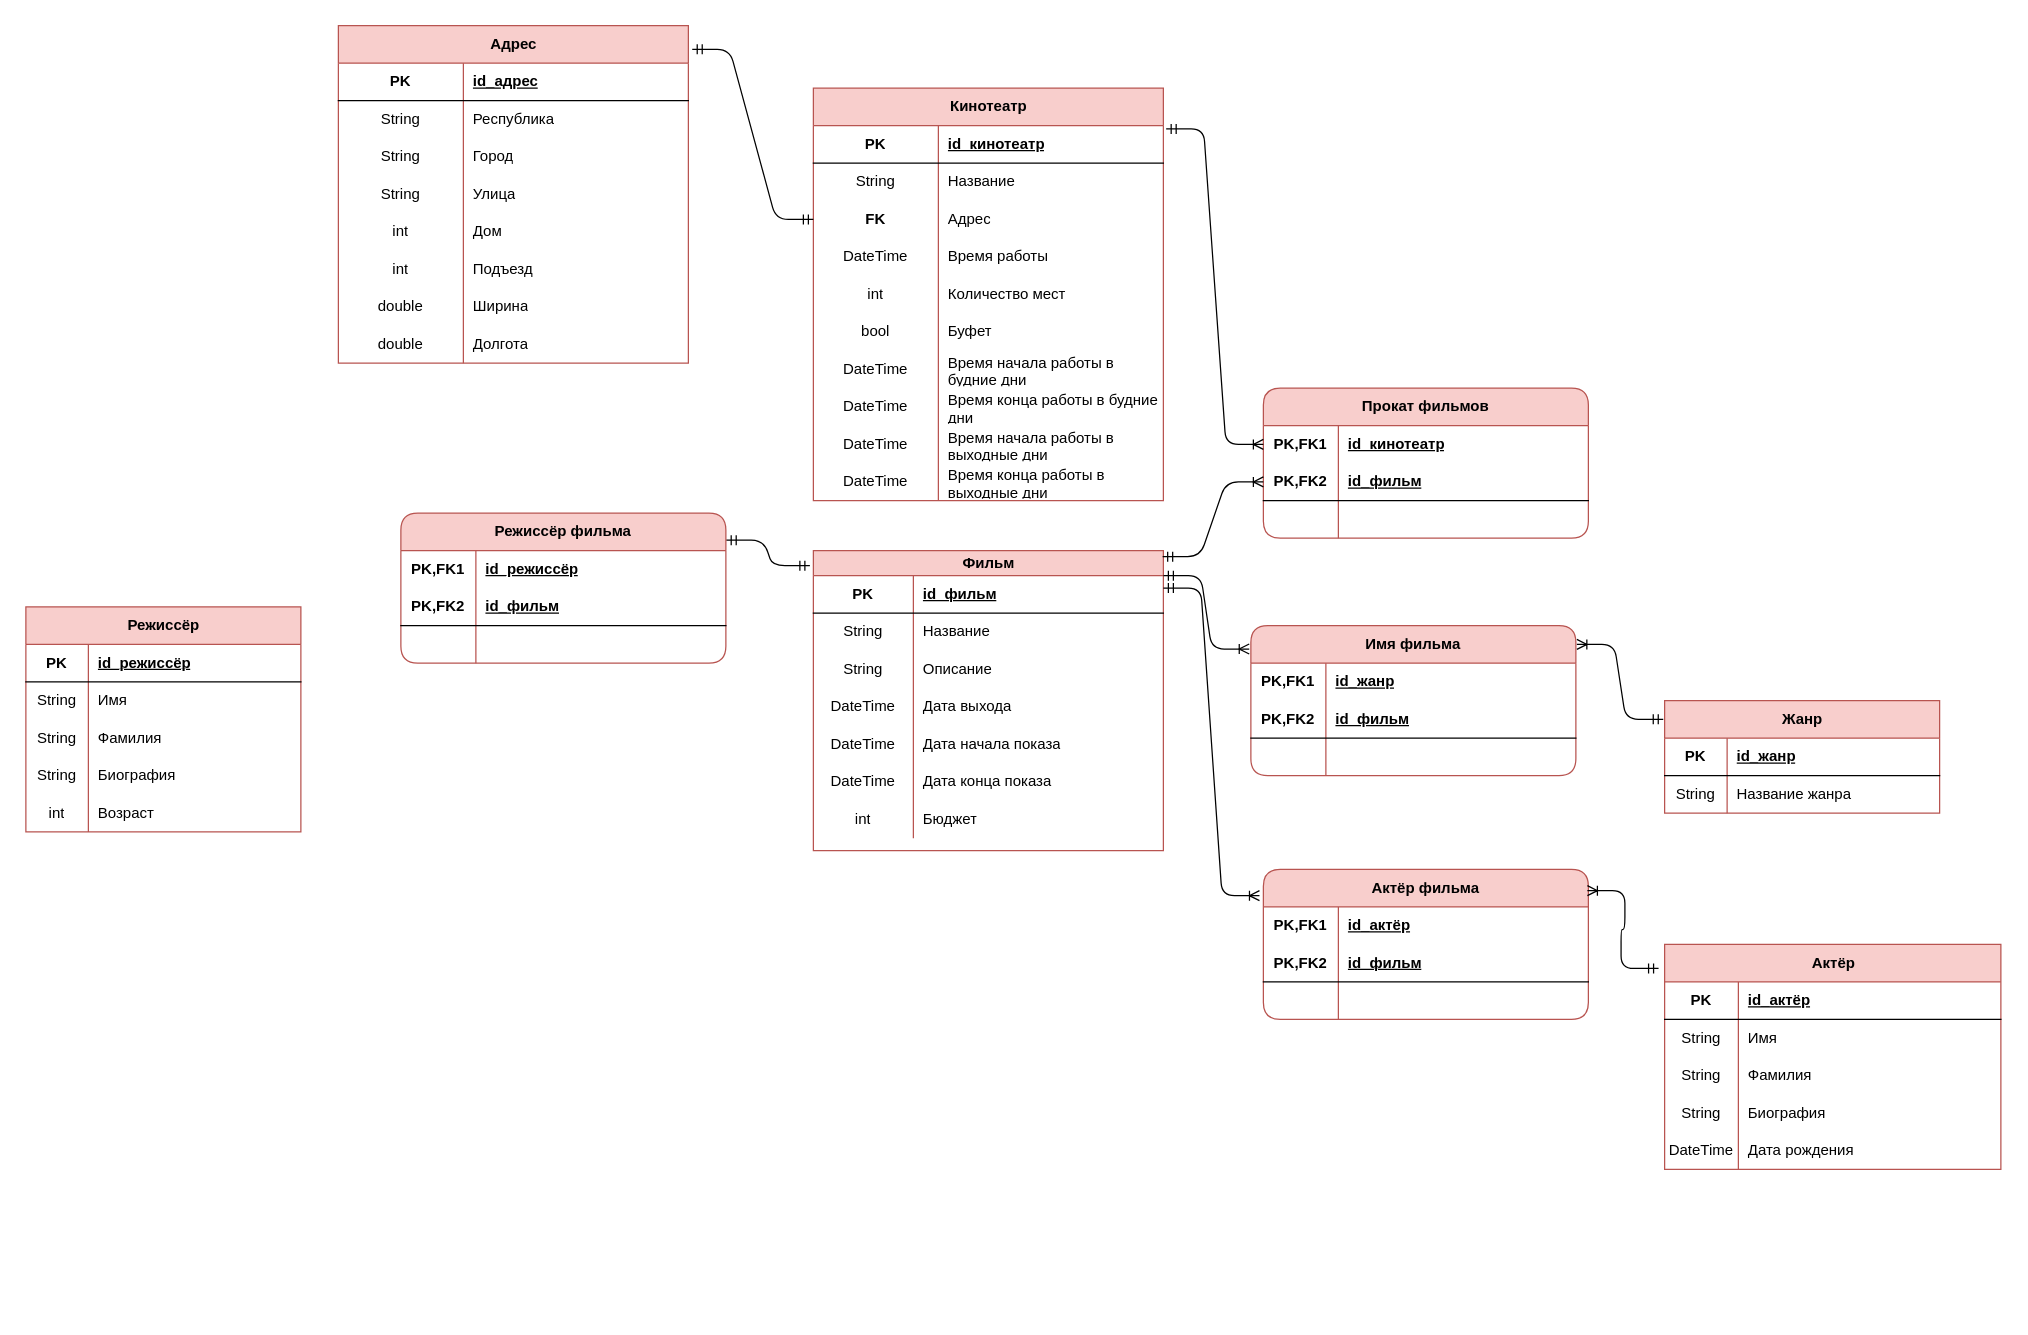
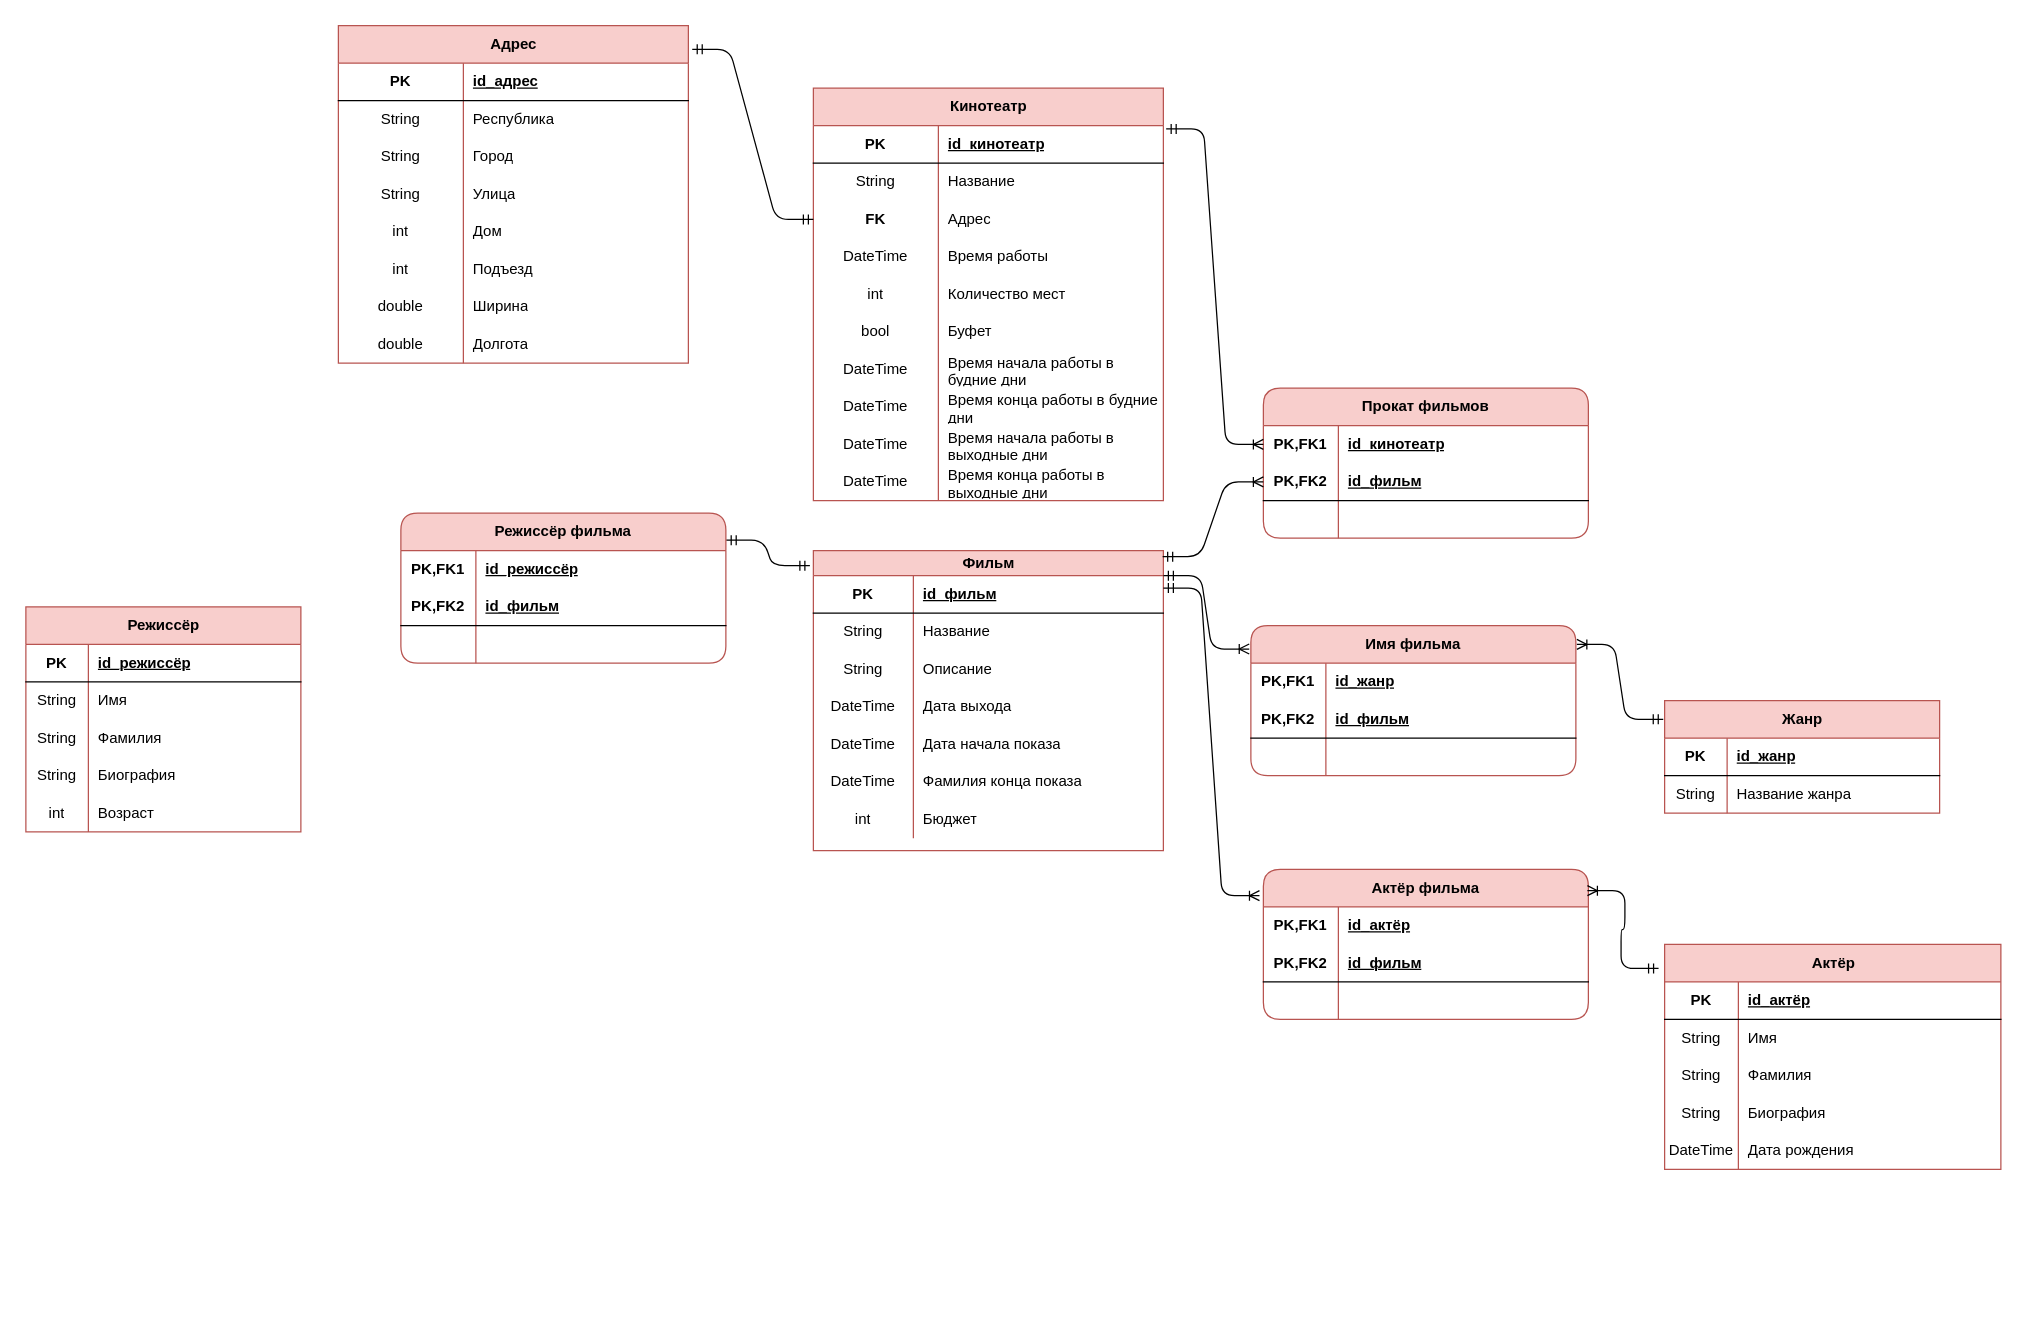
node "Дата конца показа": label "Дата конца показа" -> "Фамилия конца показа"
